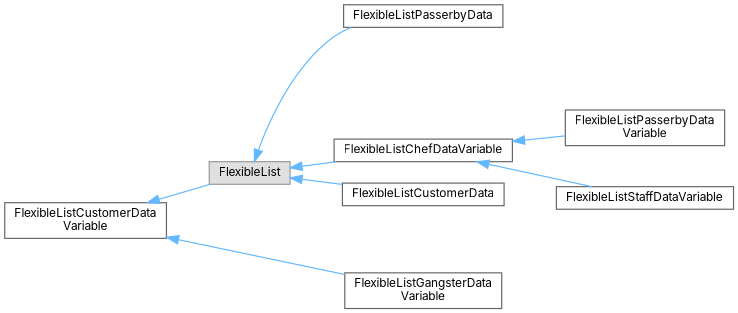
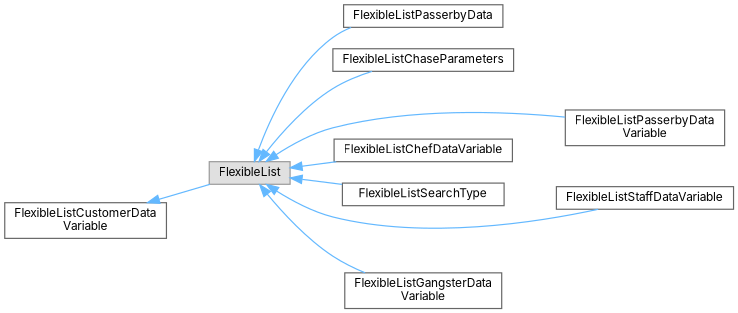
node "FlexibleListChaseParameters": added
edge "FlexibleListPasserbyData Variable" -> "FlexibleListChefDataVariable": now "FlexibleListPasserbyData Variable" -> "FlexibleList"
edge "FlexibleListStaffDataVariable" -> "FlexibleListChefDataVariable": now "FlexibleListStaffDataVariable" -> "FlexibleList"
node "FlexibleListCustomerData": label "FlexibleListCustomerData" -> "FlexibleListSearchType"
edge "FlexibleListGangsterData Variable" -> "FlexibleListCustomerData Variable": now "FlexibleListGangsterData Variable" -> "FlexibleList"
